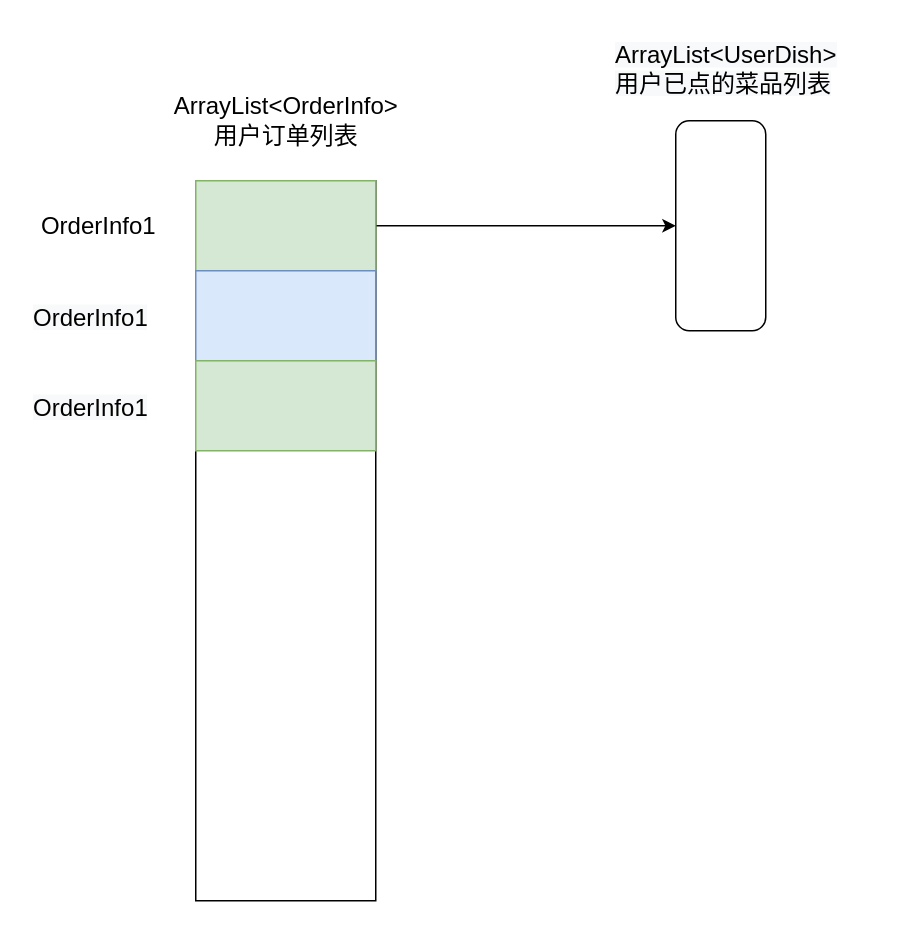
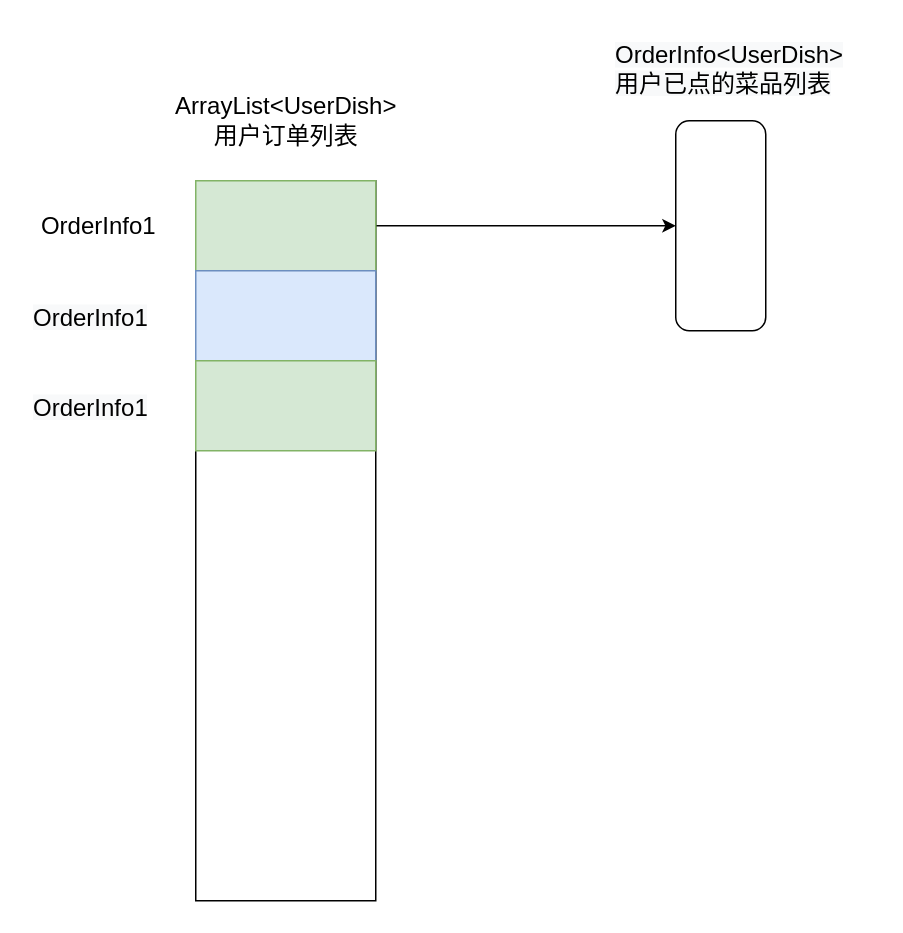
node "ArrayList<UserDish> 用户已点的菜品列表": label "ArrayList<UserDish> 用户已点的菜品列表" -> "OrderInfo<UserDish> 用户已点的菜品列表"
node "ArrayList<OrderInfo> 用户订单列表": label "ArrayList<OrderInfo> 用户订单列表" -> "ArrayList<UserDish> 用户订单列表"
